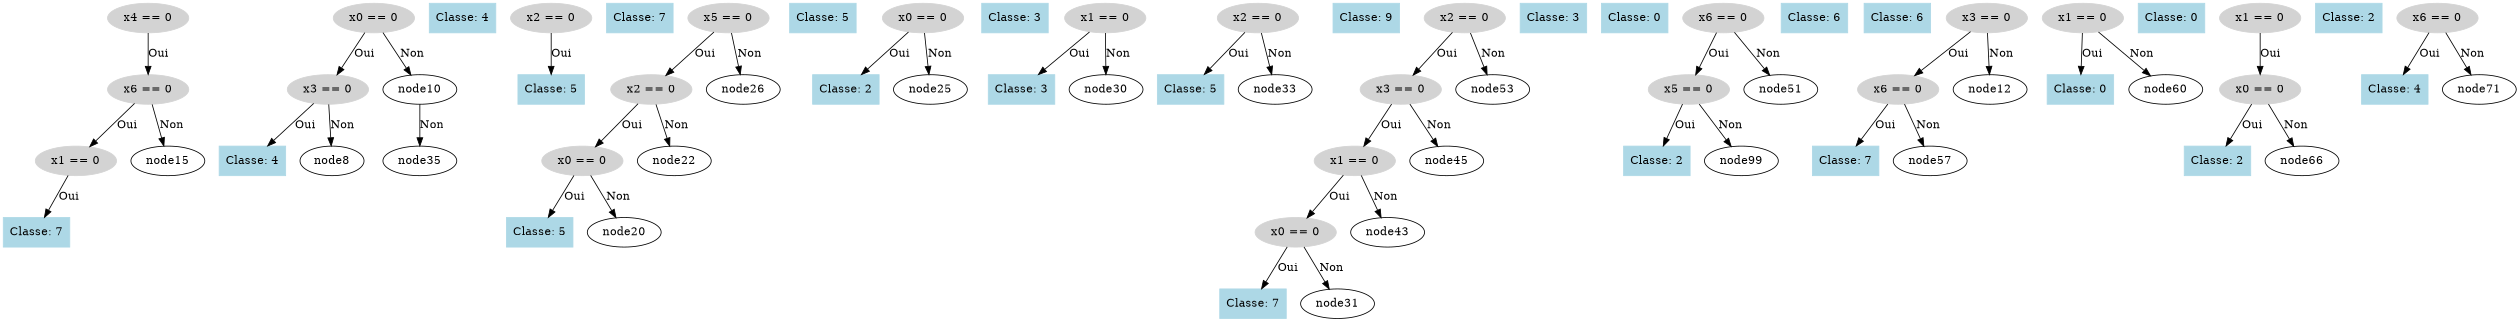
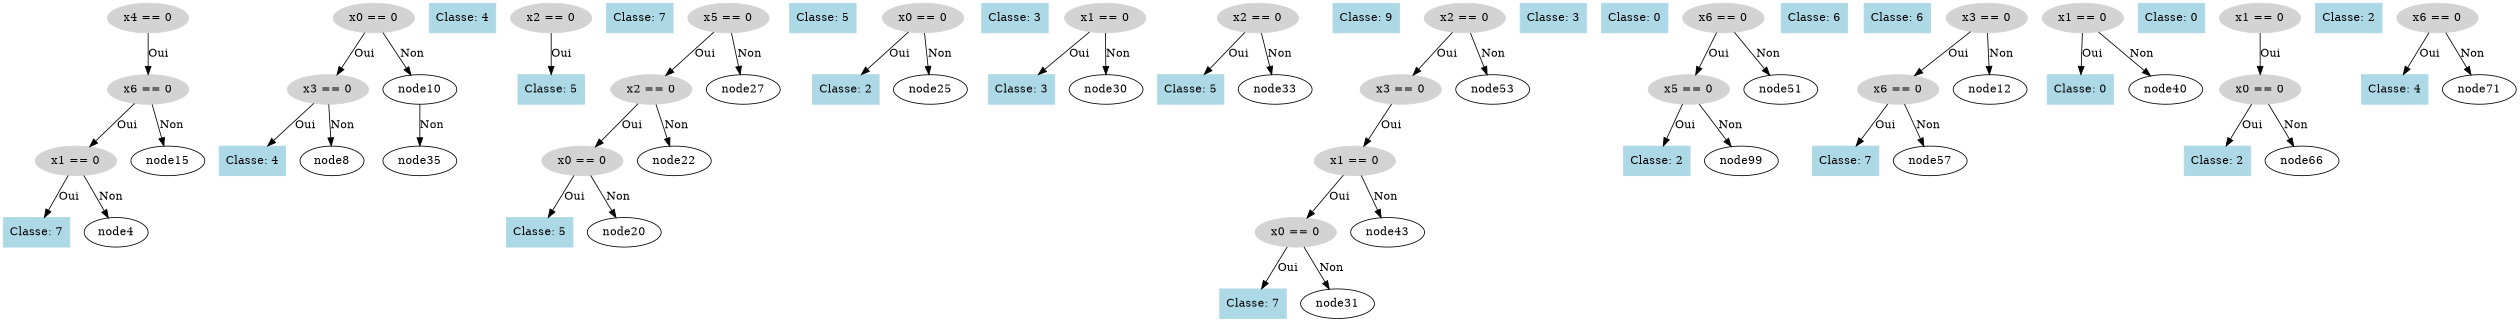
node "node26": label "node26" -> "node27"
node "node60": label "node60" -> "node40"
node "node45": removed
node "node4": added
